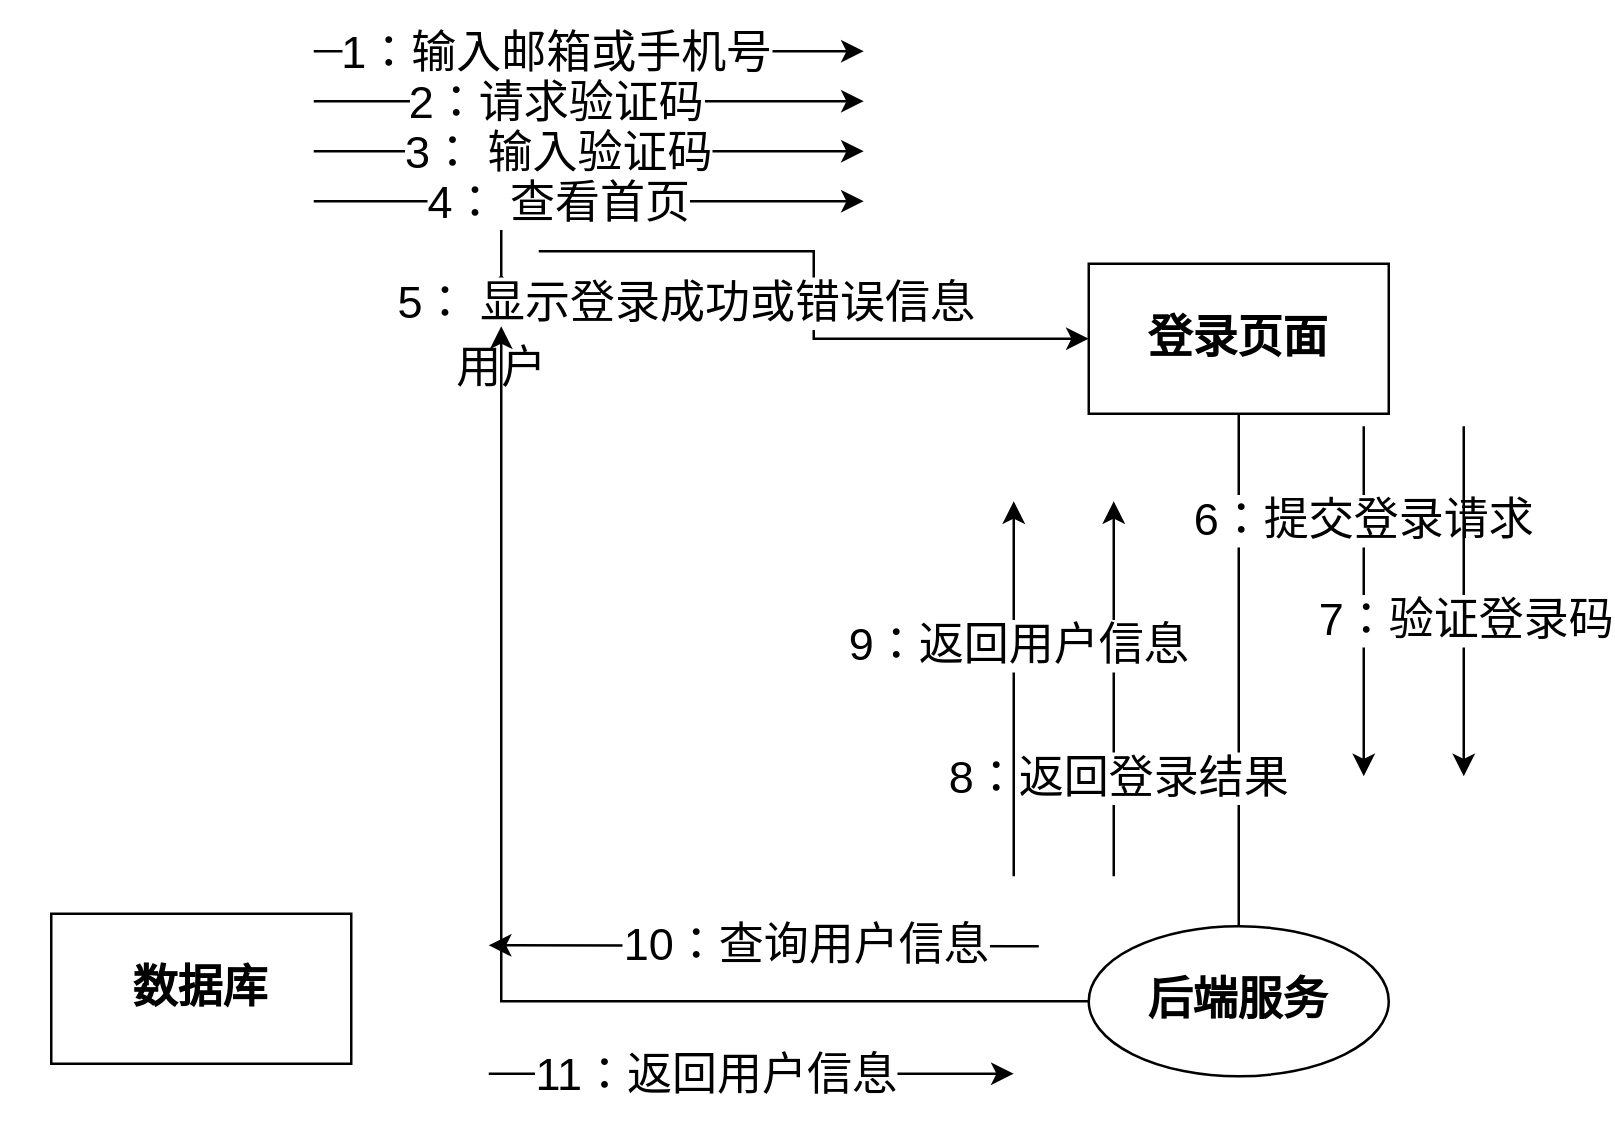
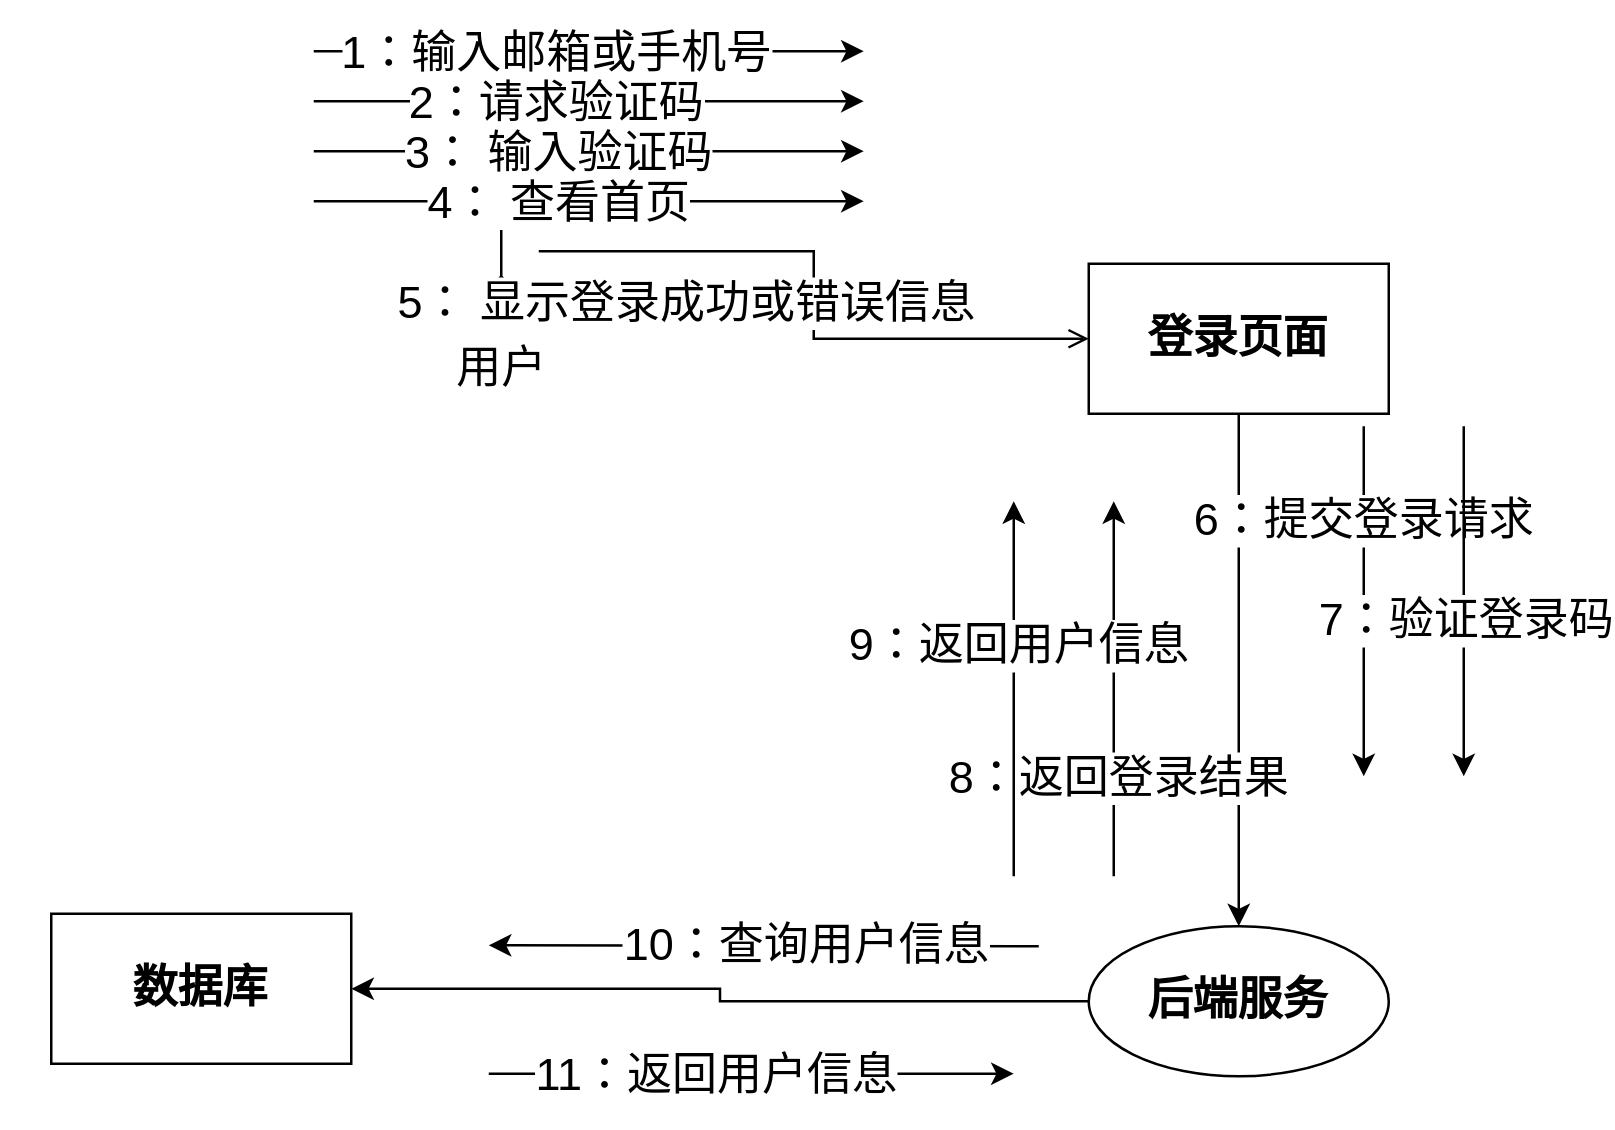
edge "用户" -> "登录页面": arrowhead classic -> open
edge "后端服务" -> "用户": now "后端服务" -> "数据库"
edge "登录页面" -- "后端服务": arrowhead none -> classic
